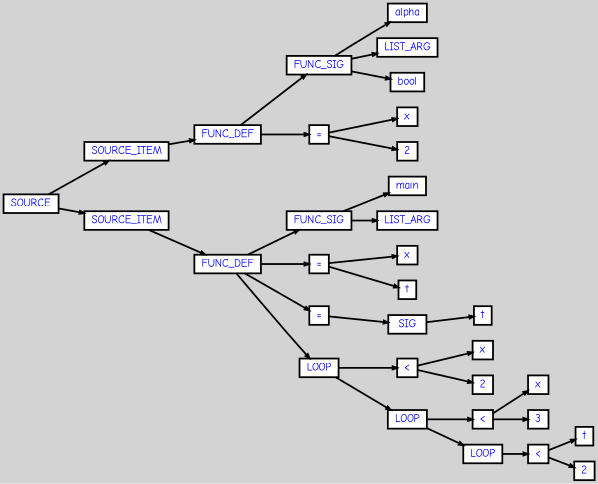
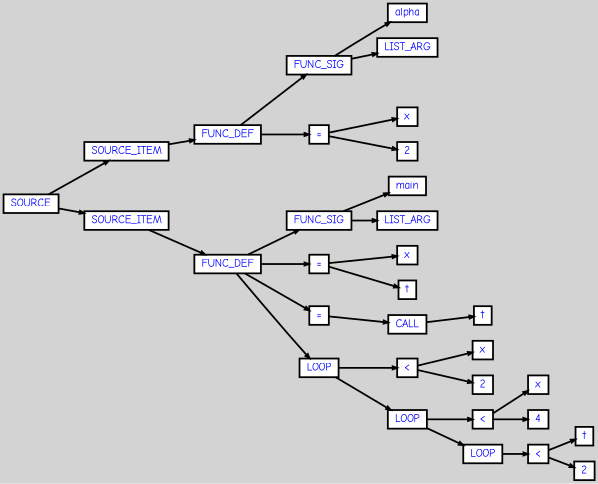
node "bool": removed
node "SIG": label "SIG" -> "CALL"
node "3": label "3" -> "4"
